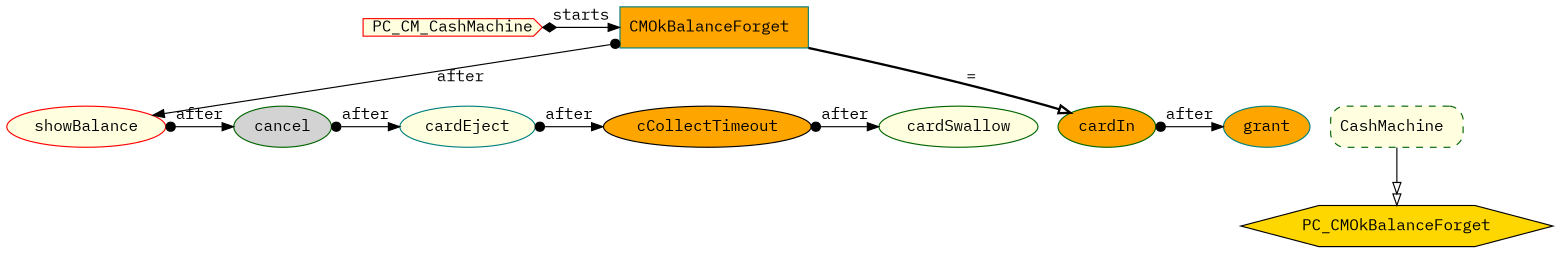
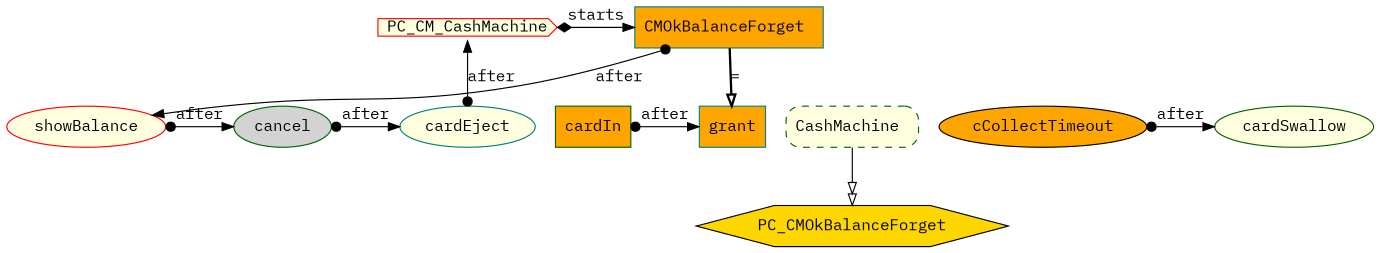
edge "CMOkBalanceForget" -> "cardIn": now "CMOkBalanceForget" -> "grant"
edge "cardEject" -- "cCollectTimeout": now "cardEject" -- "PC_CM_CashMachine"
node "cardIn": shape ellipse -> box
node "grant": shape ellipse -> box
